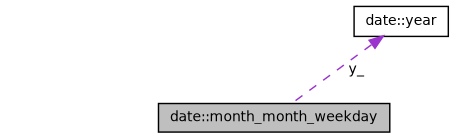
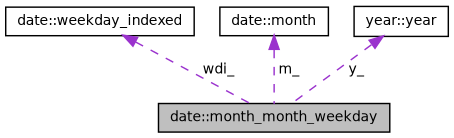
node "date::weekday_indexed": added
node "date::month": added
node "date::year": label "date::year" -> "year::year"
